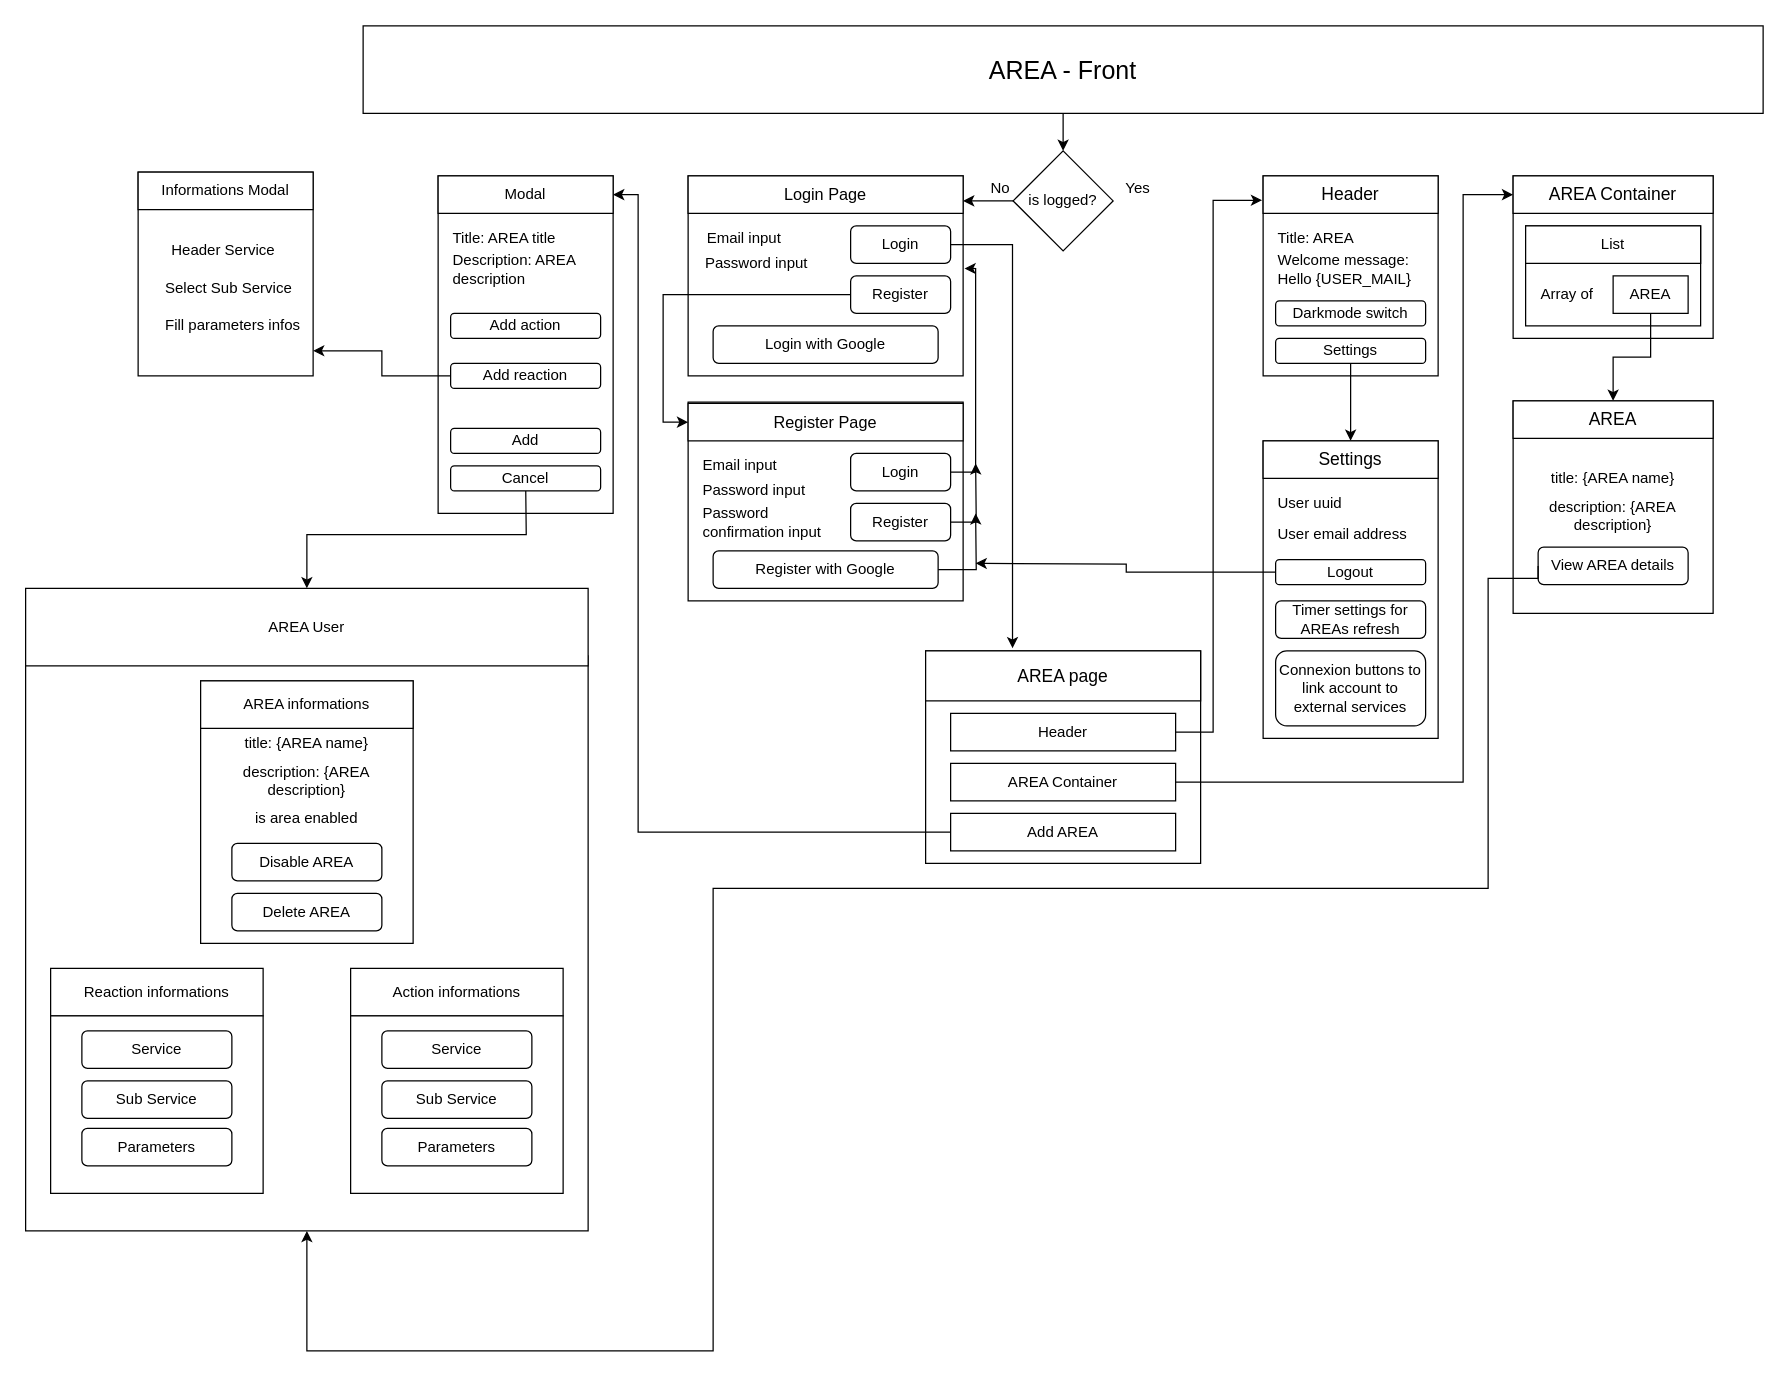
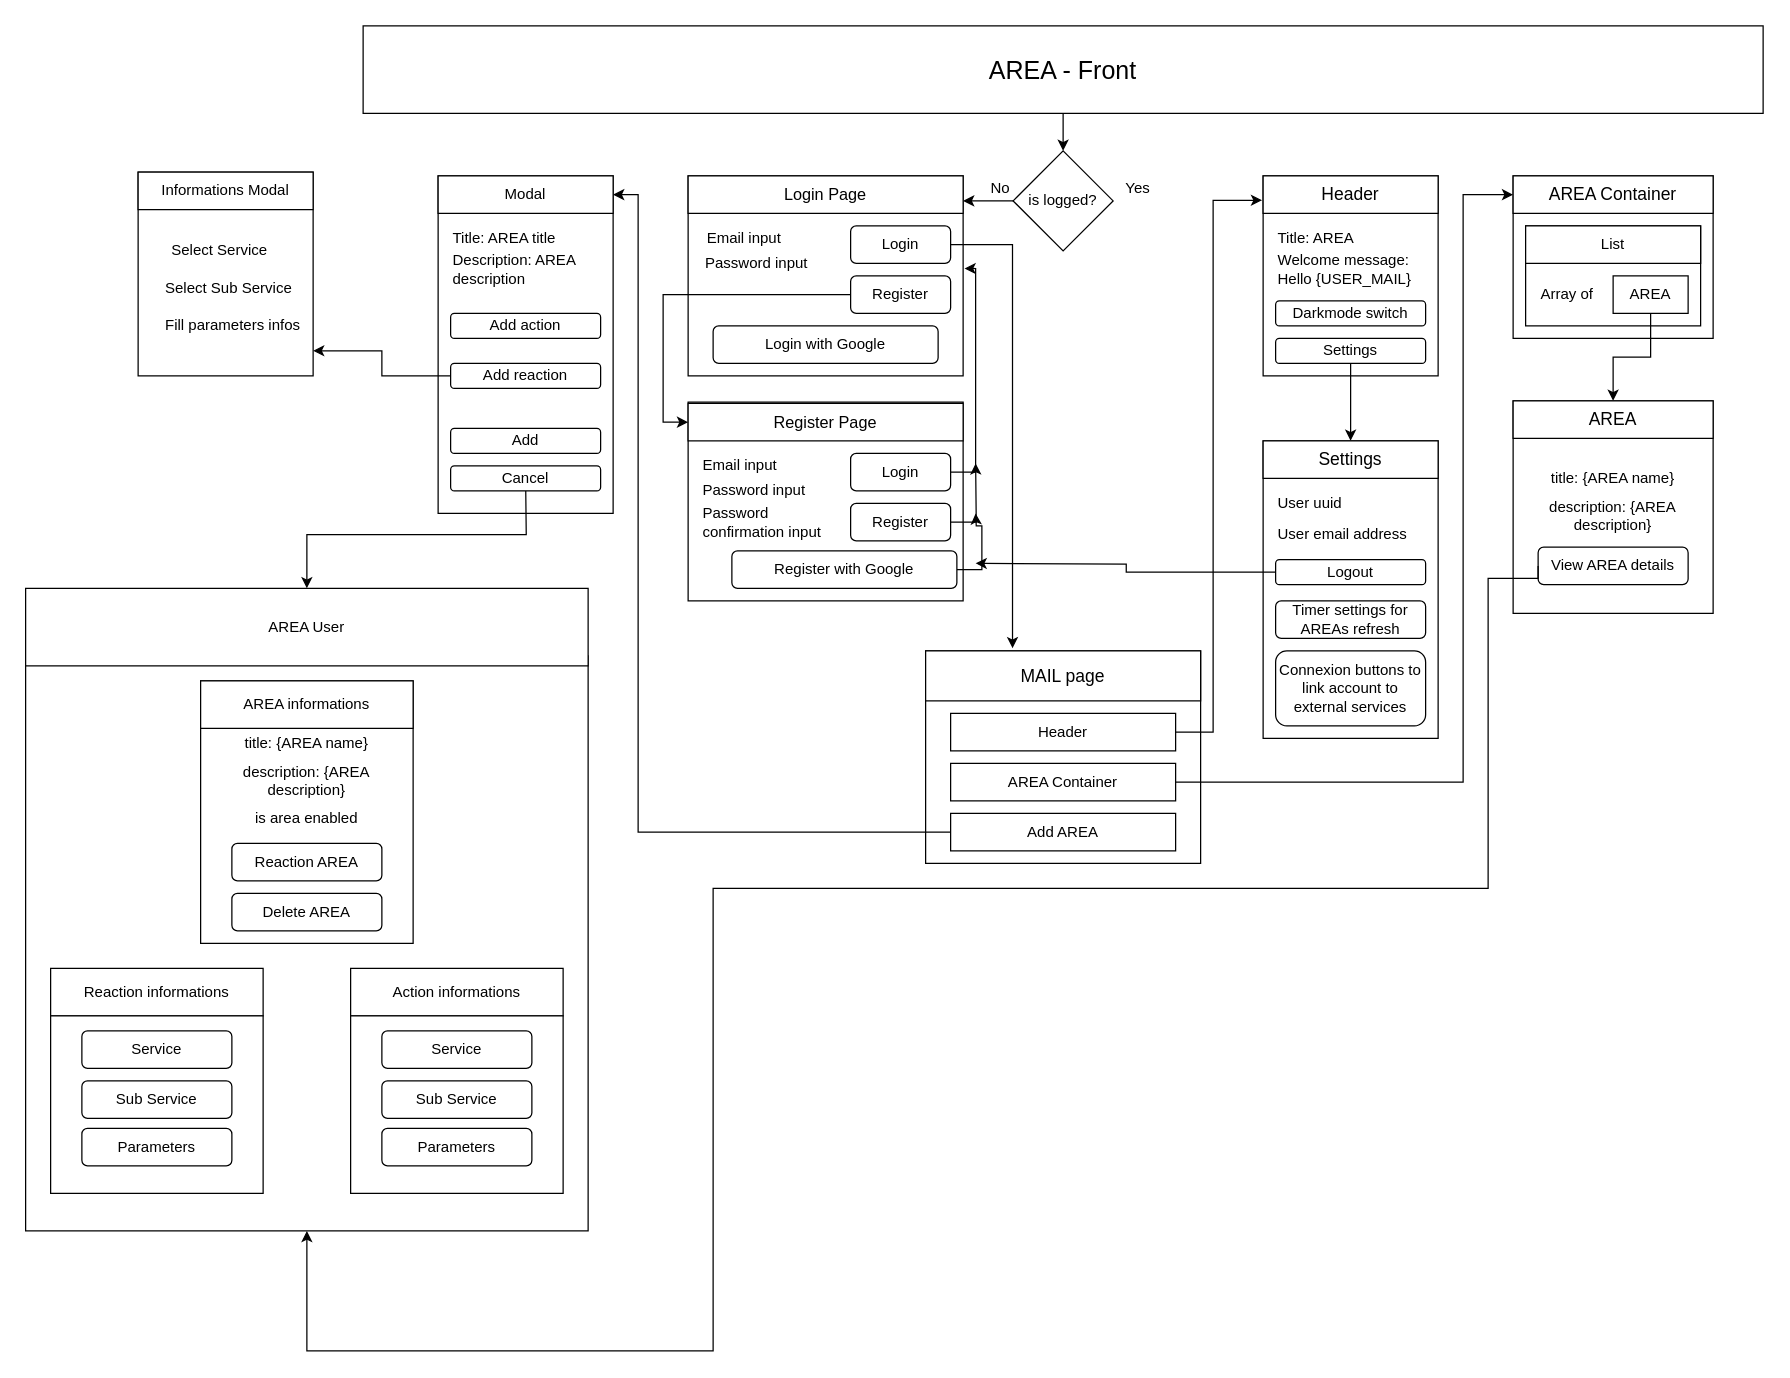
node "Header Service": label "Header Service" -> "Select Service"
node "Register with Google": moved (826, 569) -> (844, 569)
node "AREA page": label "AREA page" -> "MAIL page"
node "Disable AREA": label "Disable AREA" -> "Reaction AREA"
